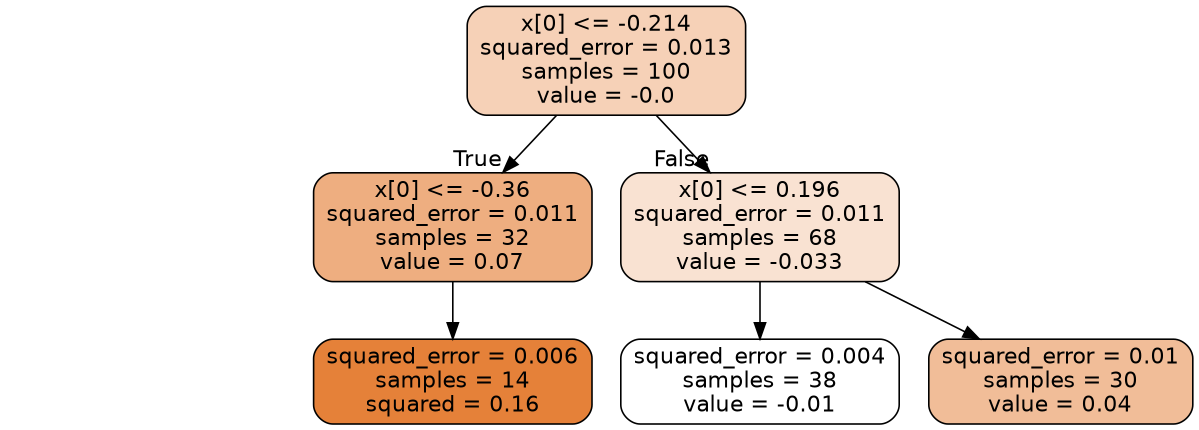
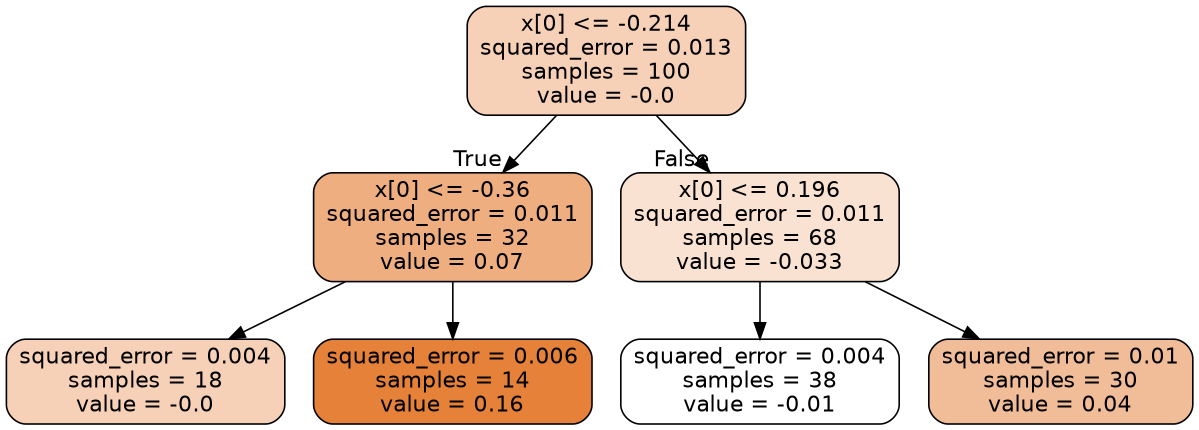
node "squared_error = 0.004 samples = 18 value = -0.0": added
node "squared_error = 0.006 samples = 14 squared = 0.16": label "squared_error = 0.006 samples = 14 squared = 0.16" -> "squared_error = 0.006 samples = 14 value = 0.16"
